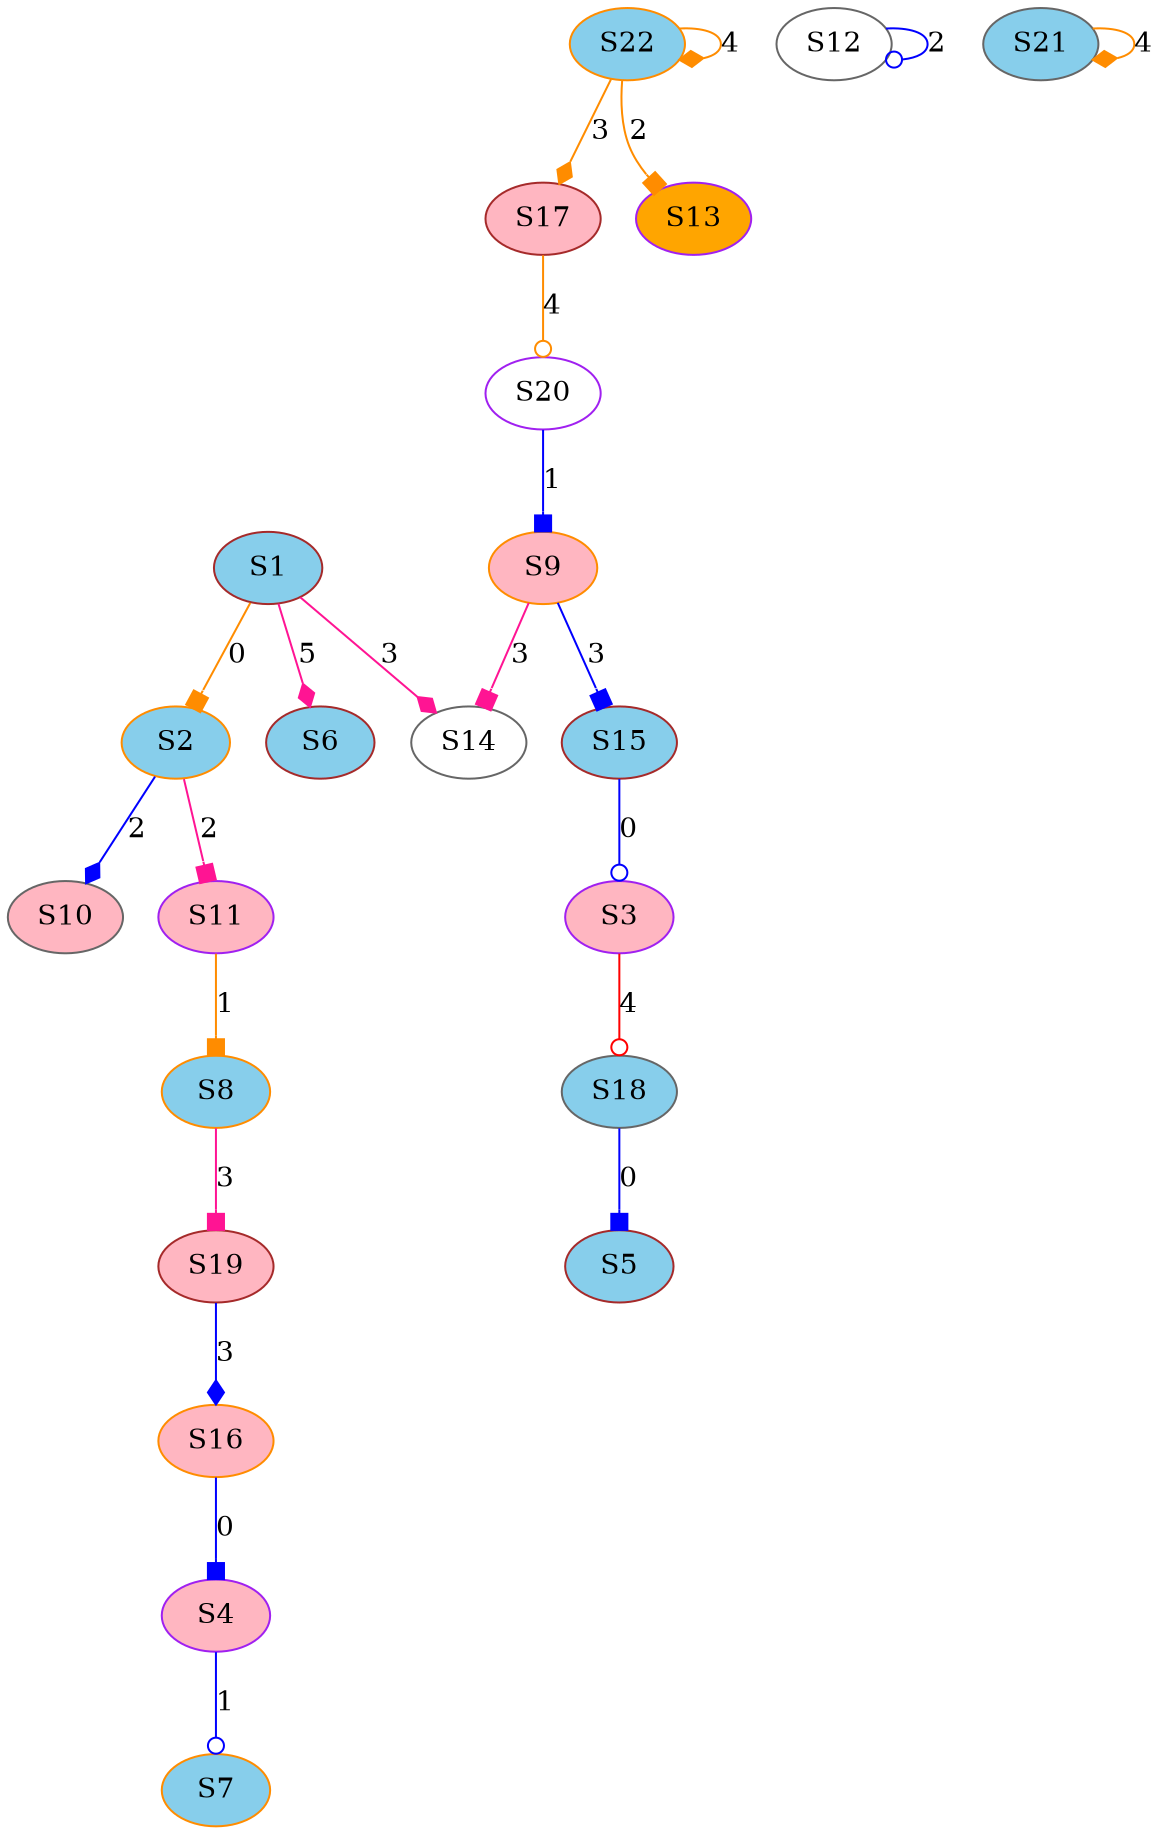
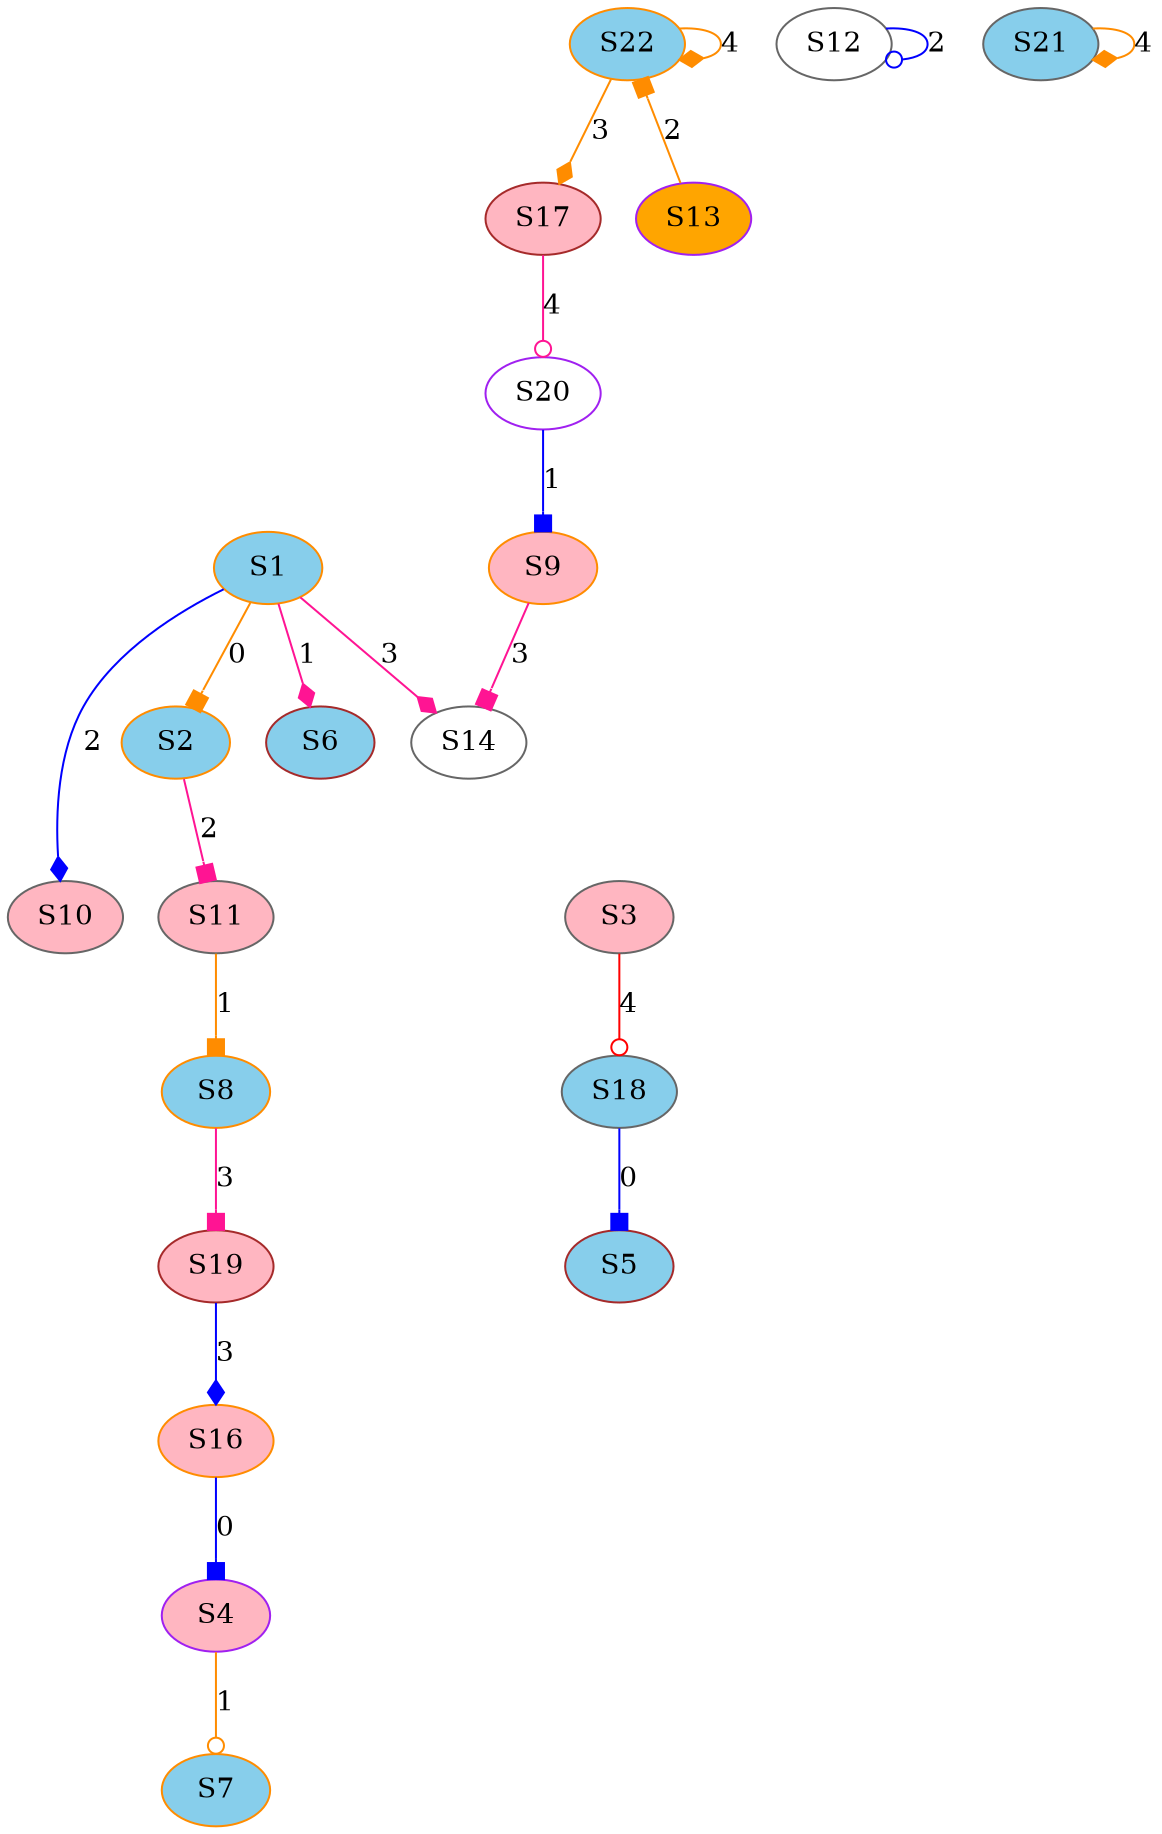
edge "S22" -> "S13": reversed
edge "S17" -> "S20": color darkorange -> deeppink
node "S1": color brown -> darkorange
edge "S1" -> "S6": label "5" -> "1"
node "S15": removed
edge "S2" -> "S10": now "S1" -> "S10"
node "S11": color purple -> gray40
node "S3": color purple -> gray40
edge "S4" -> "S7": color blue -> darkorange
